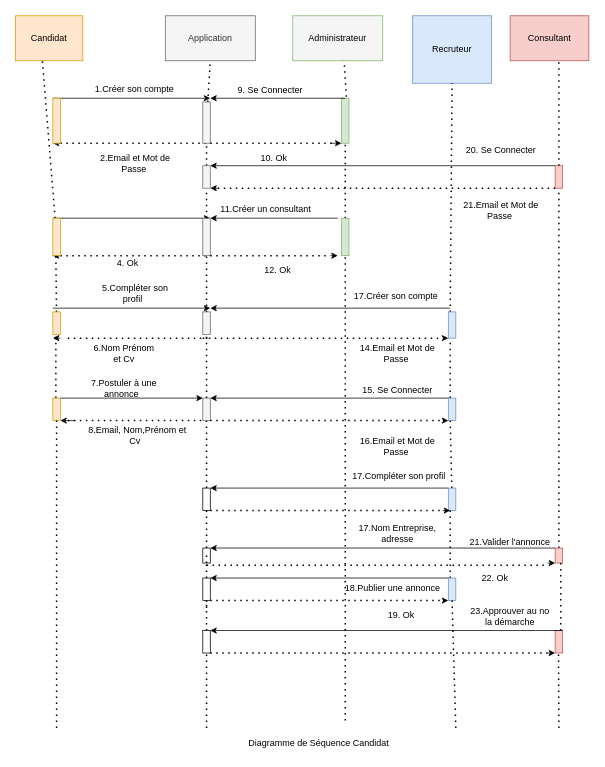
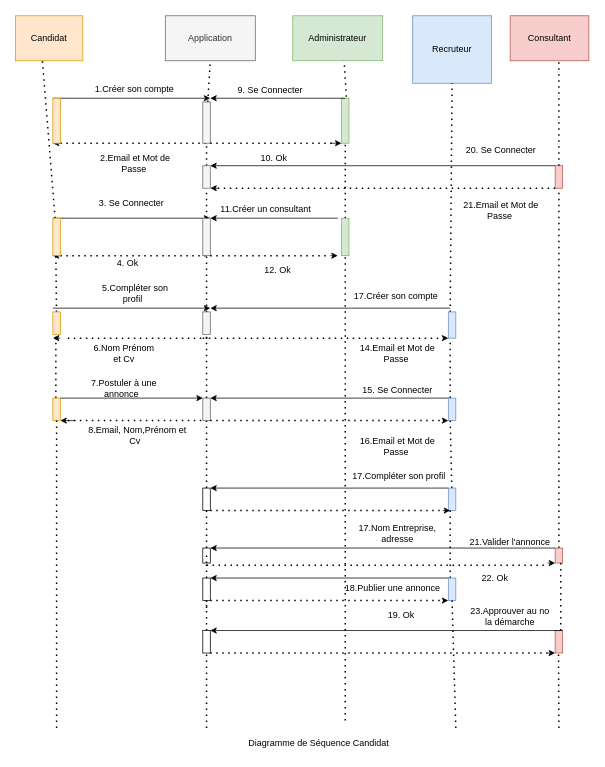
node "Administrateur": fillcolor #f5f5f5 -> #d5e8d4
node "3. Se Connecter": added
